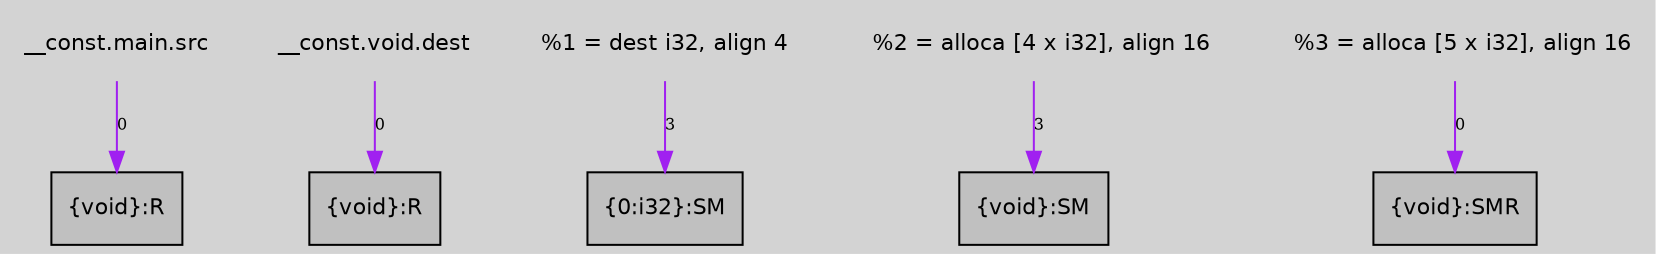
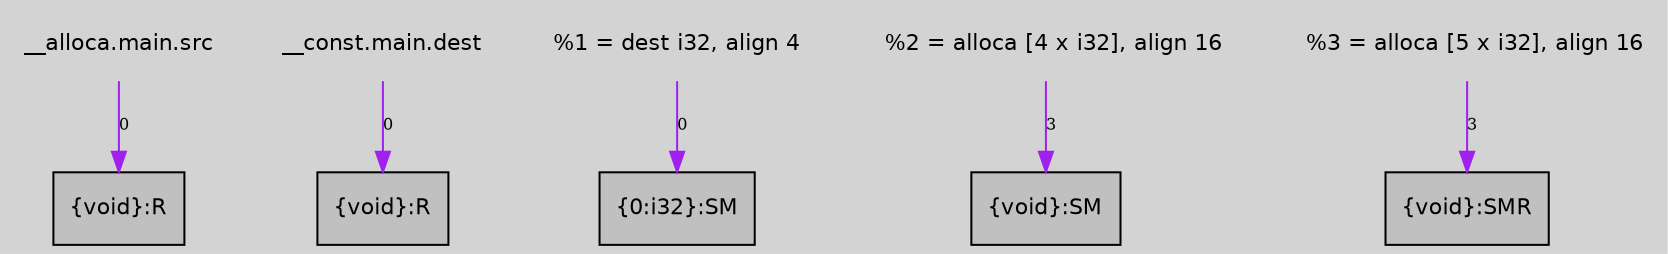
node "__const.main.src": label "__const.main.src" -> "__alloca.main.src"
node "__const.void.dest": label "__const.void.dest" -> "__const.main.dest"
edge "%1 = dest i32, align 4" -> "{0:i32}:SM": label "3" -> "0"
edge "%3 = alloca [5 x i32], align 16" -> "{void}:SMR": label "0" -> "3"
